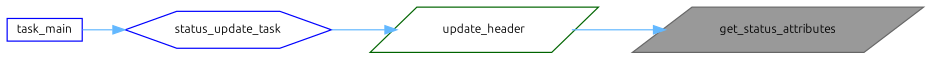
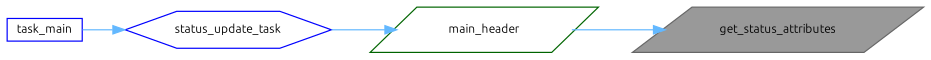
node "update_header": label "update_header" -> "main_header"
